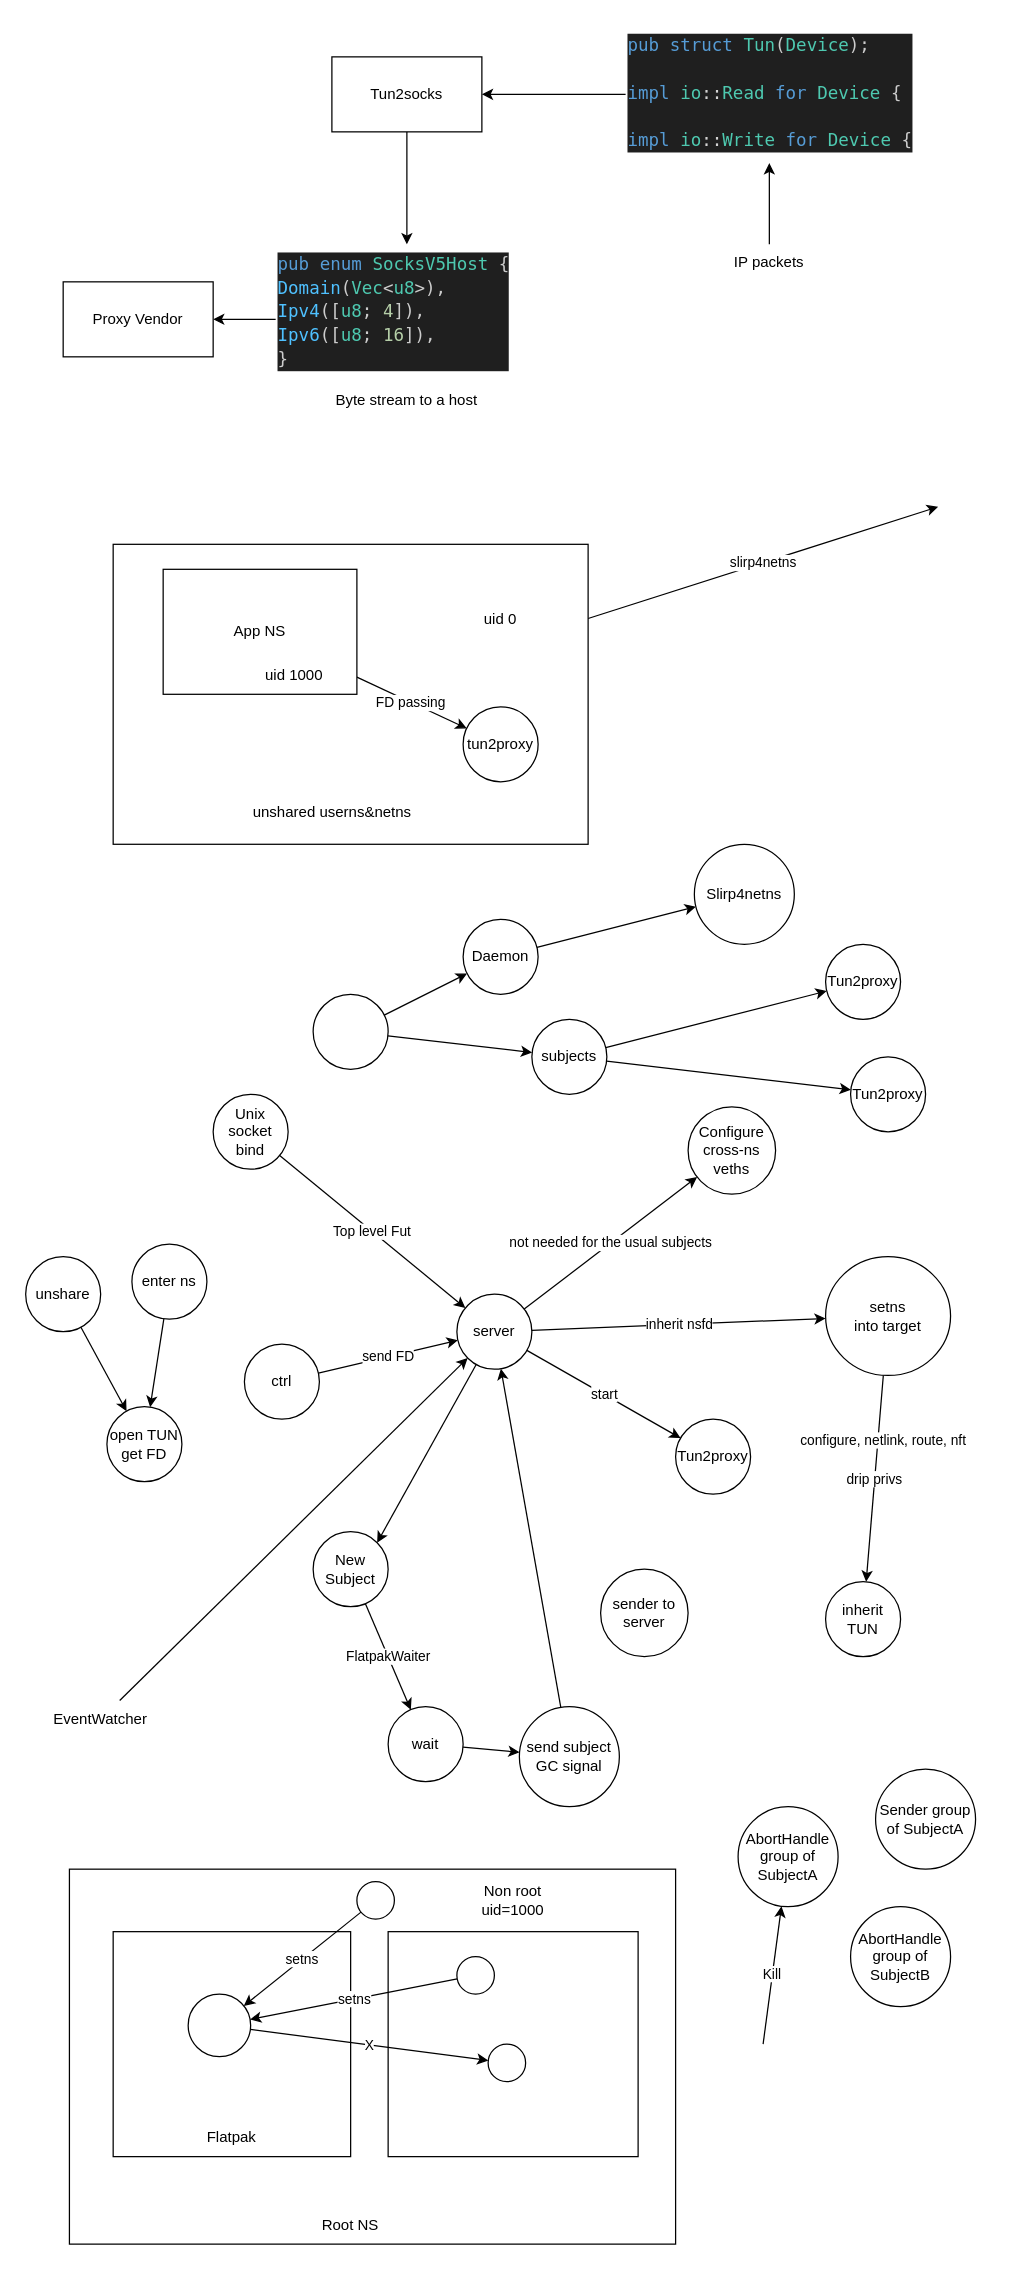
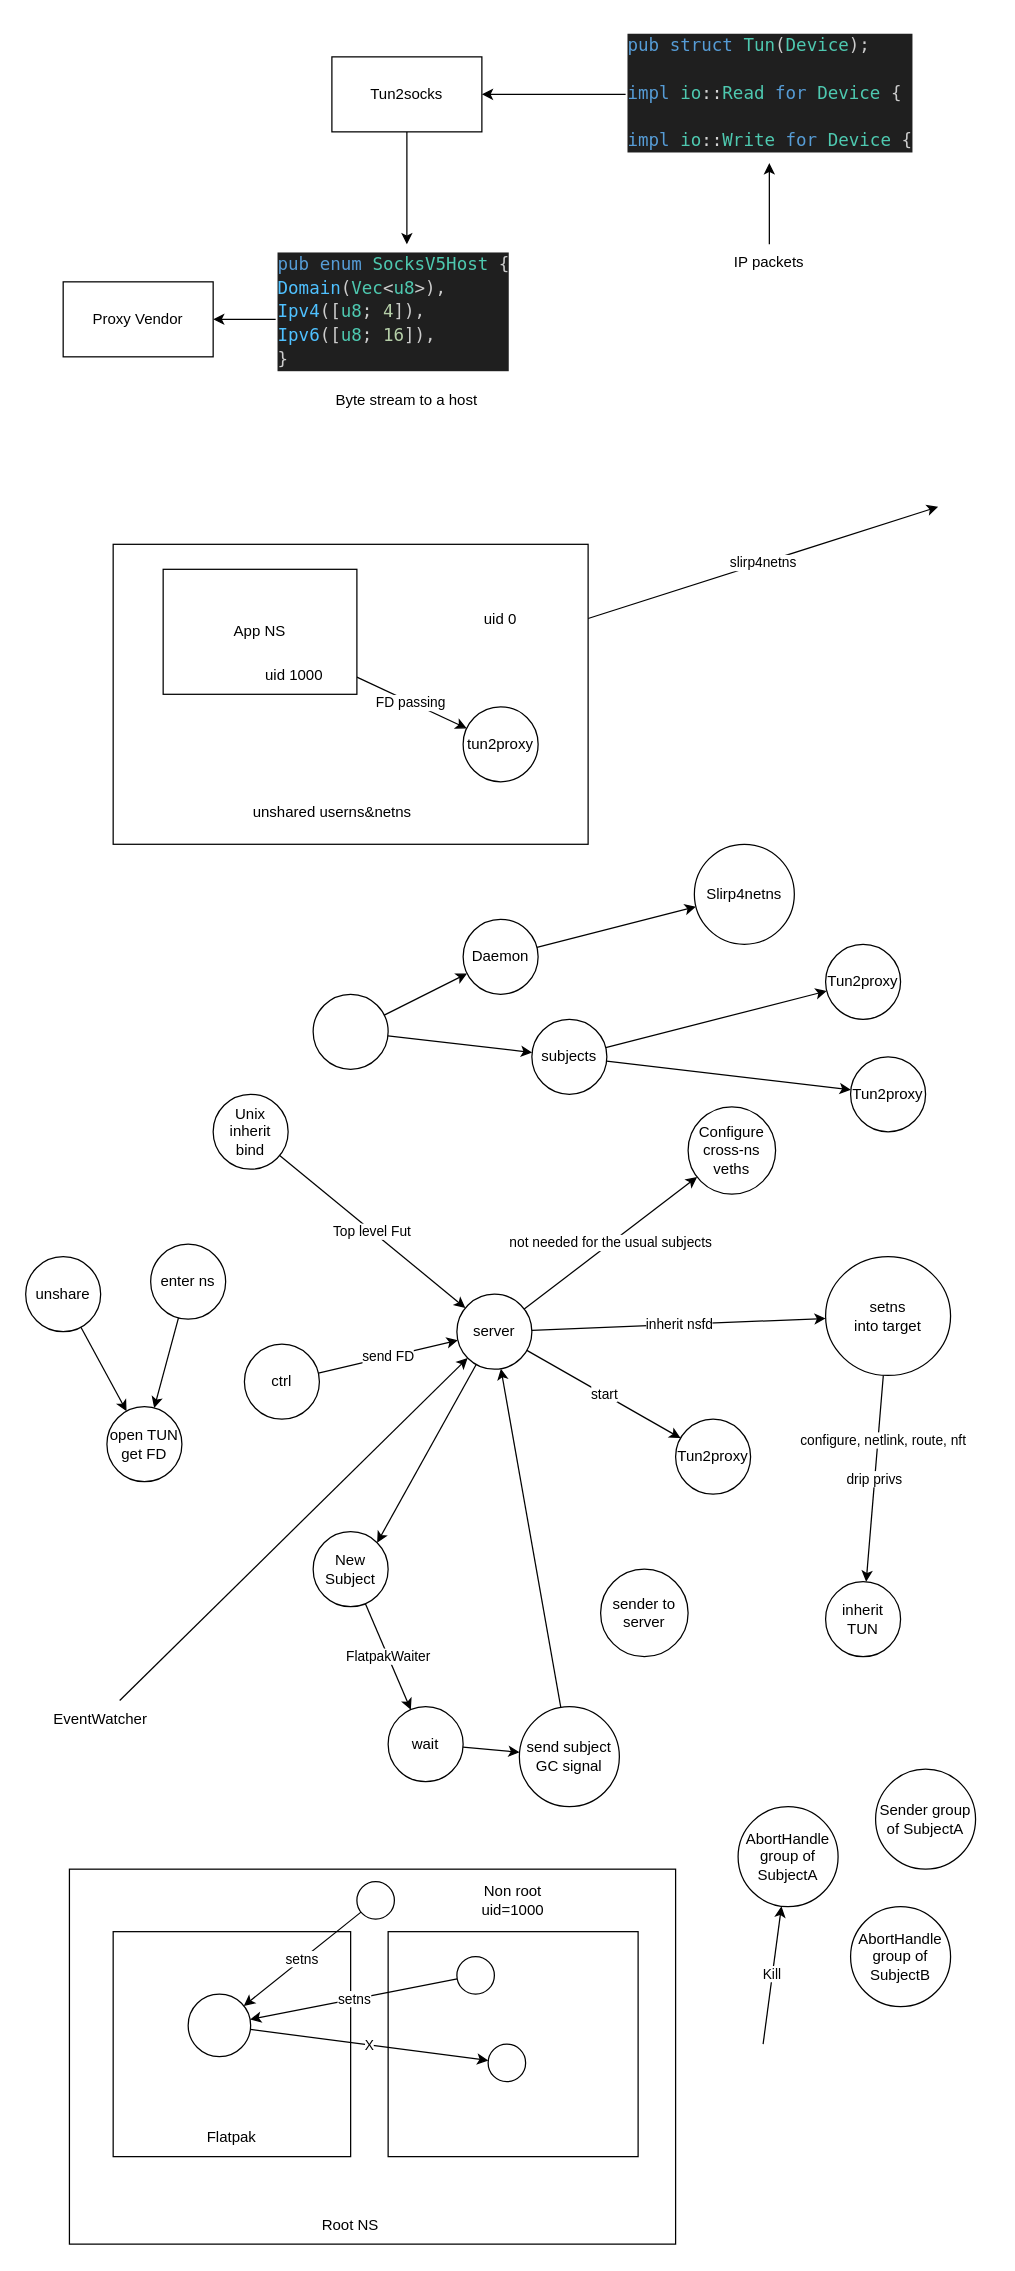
node "Unix socket bind": label "Unix socket bind" -> "Unix inherit bind"
node "enter ns": moved (169, 1282) -> (188, 1282)
